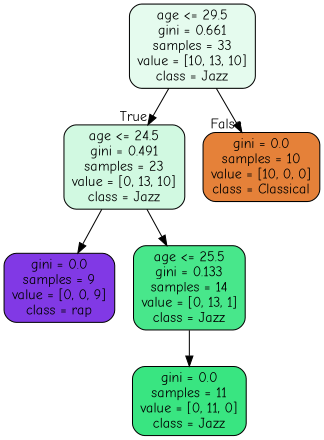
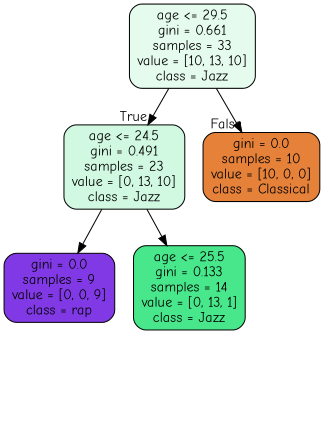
node "gini = 0.0 samples = 11 value = [0, 11, 0] class = Jazz": removed
